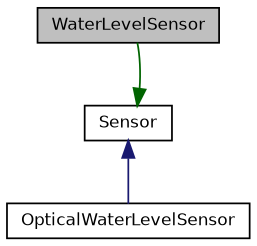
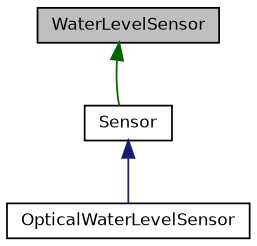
edge "WaterLevelSensor" -> "Sensor": reversed
